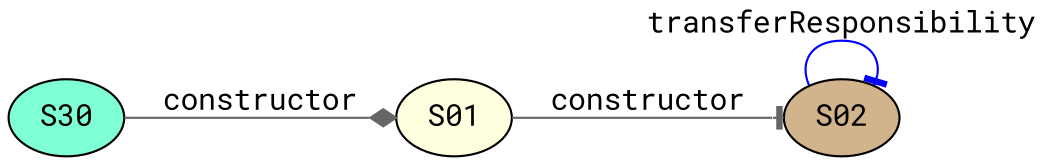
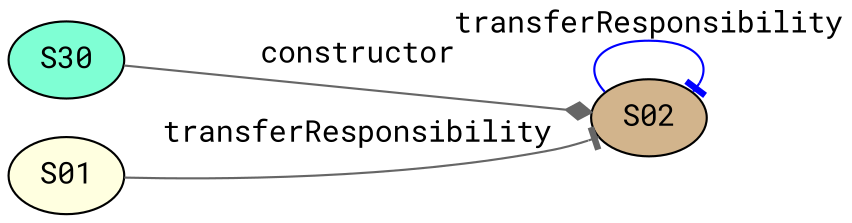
edge "S01" -> "S02": label "constructor" -> "transferResponsibility"
edge "S30" -> "S01": now "S30" -> "S02"
